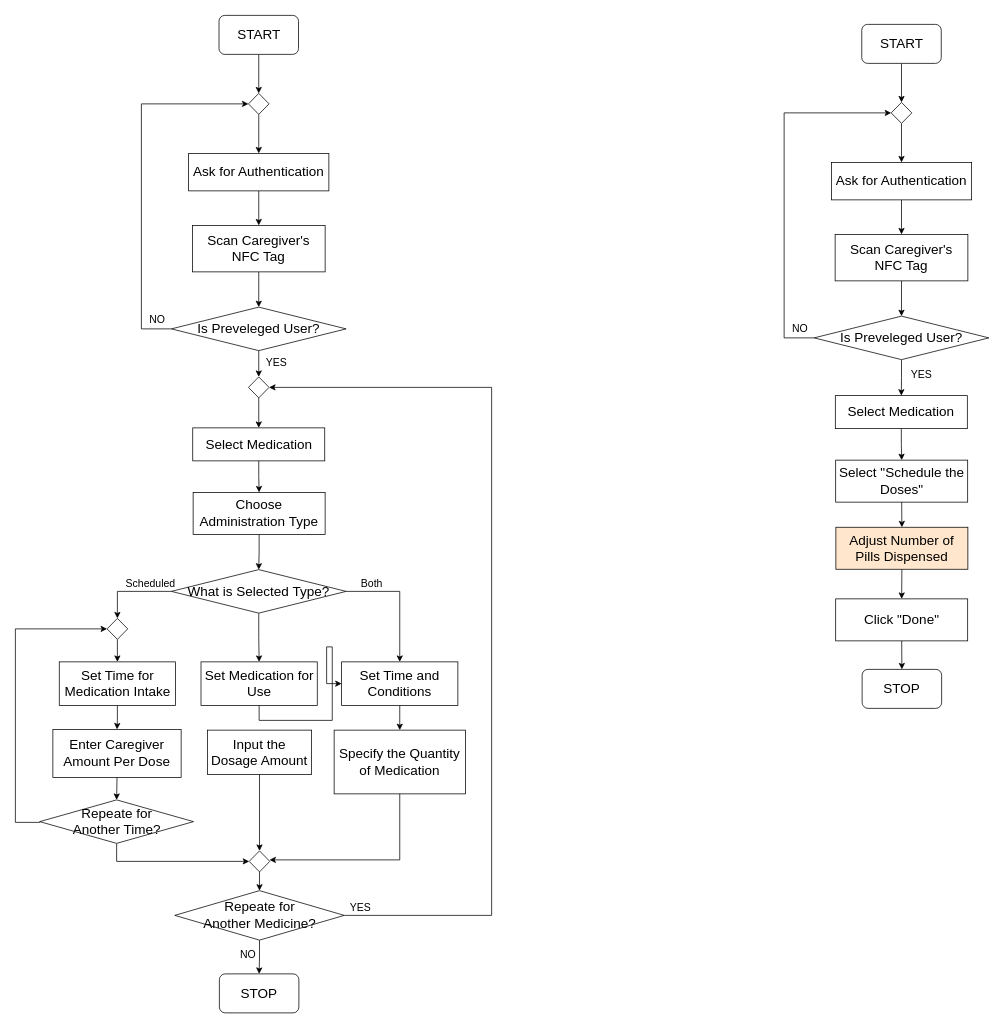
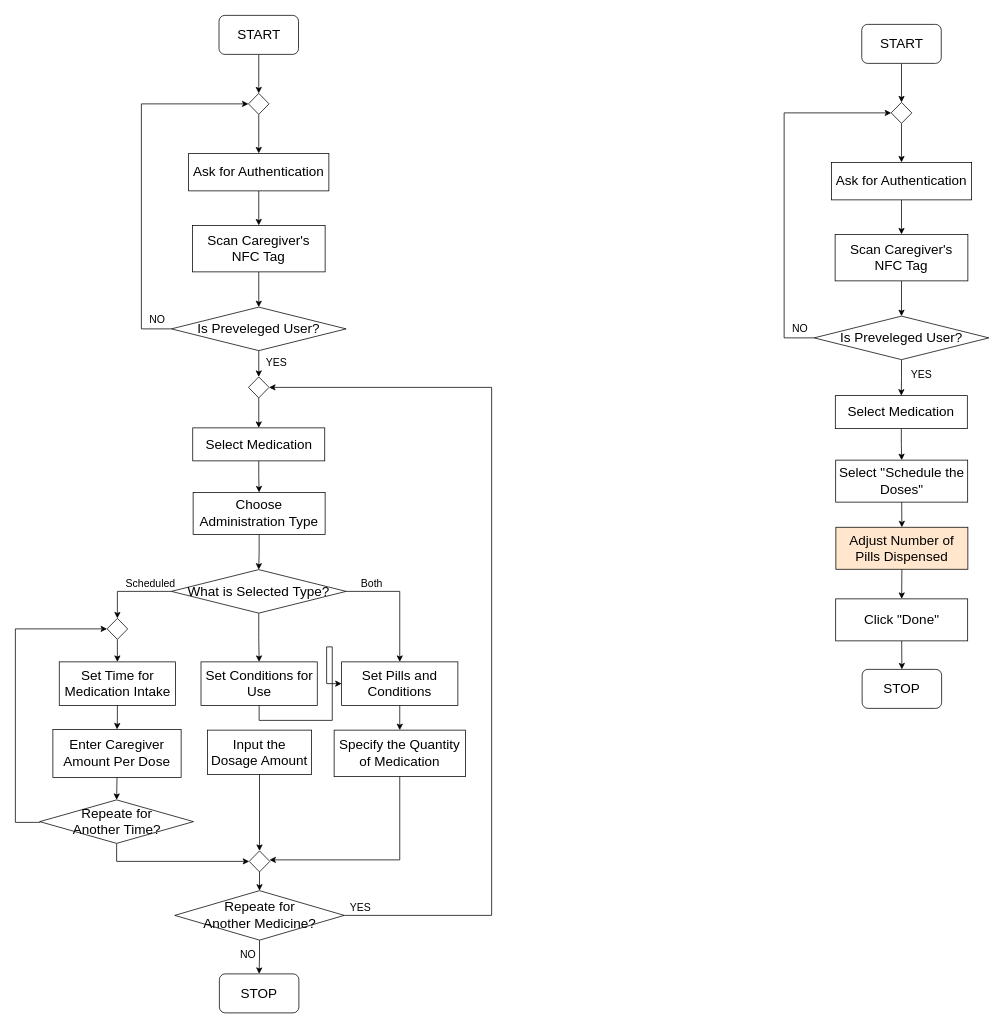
node "Set Medication for Use": label "Set Medication for Use" -> "Set Conditions for Use"
node "Set Time and Conditions": label "Set Time and Conditions" -> "Set Pills and Conditions"
node "Specify the Quantity of Medication": size 131x64 -> 131x47
